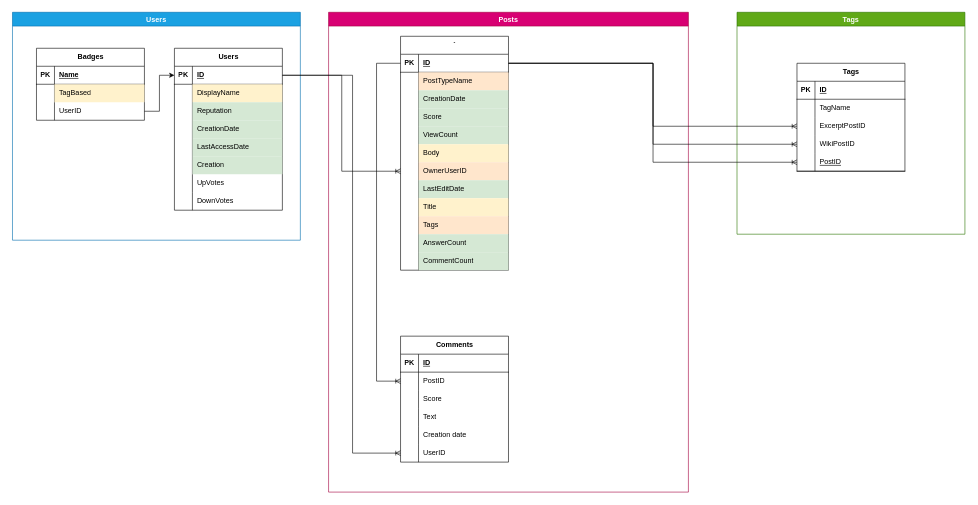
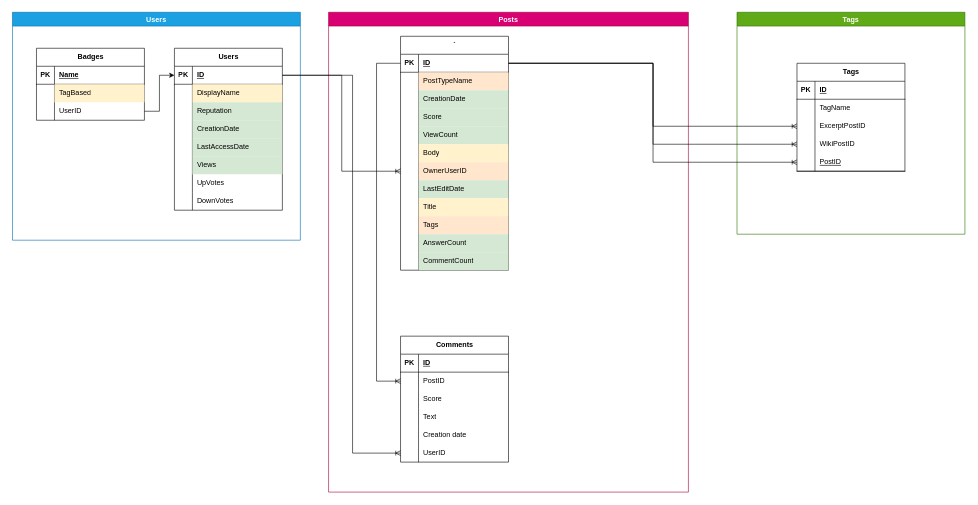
node "Creation": label "Creation" -> "Views"
